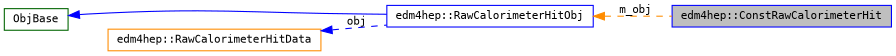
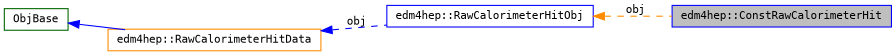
edge "edm4hep::ConstRawCalorimeterHit" -> "edm4hep::RawCalorimeterHitObj": label " m_obj" -> " obj"
edge "edm4hep::RawCalorimeterHitObj" -> "ObjBase": now "edm4hep::RawCalorimeterHitData" -> "ObjBase"
